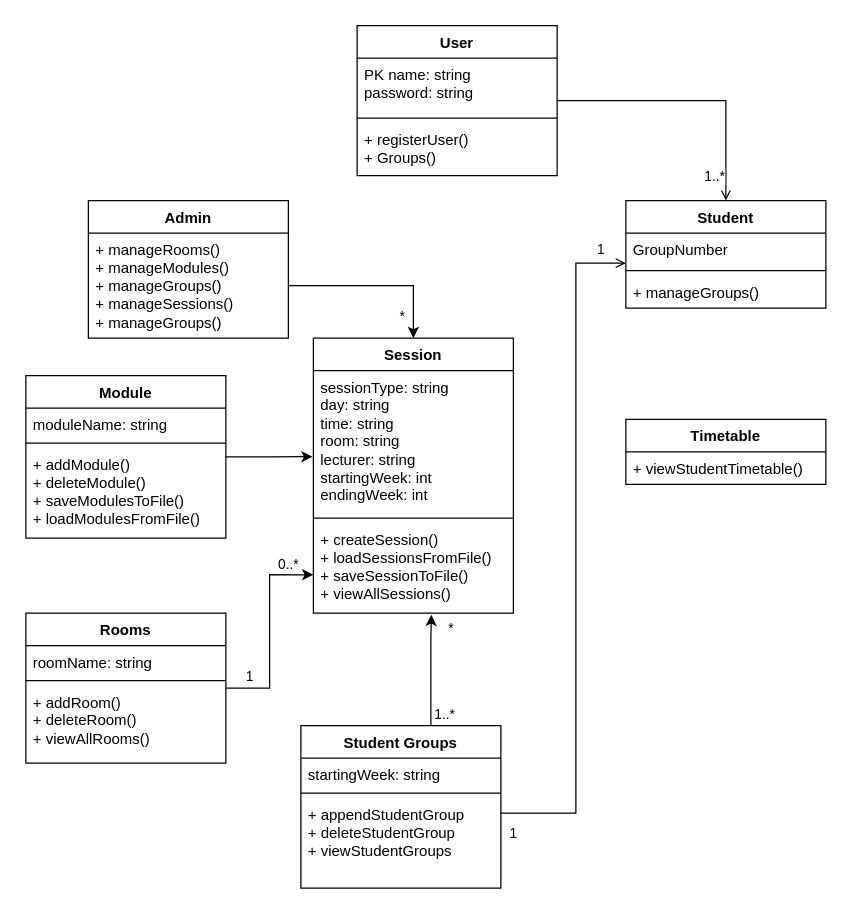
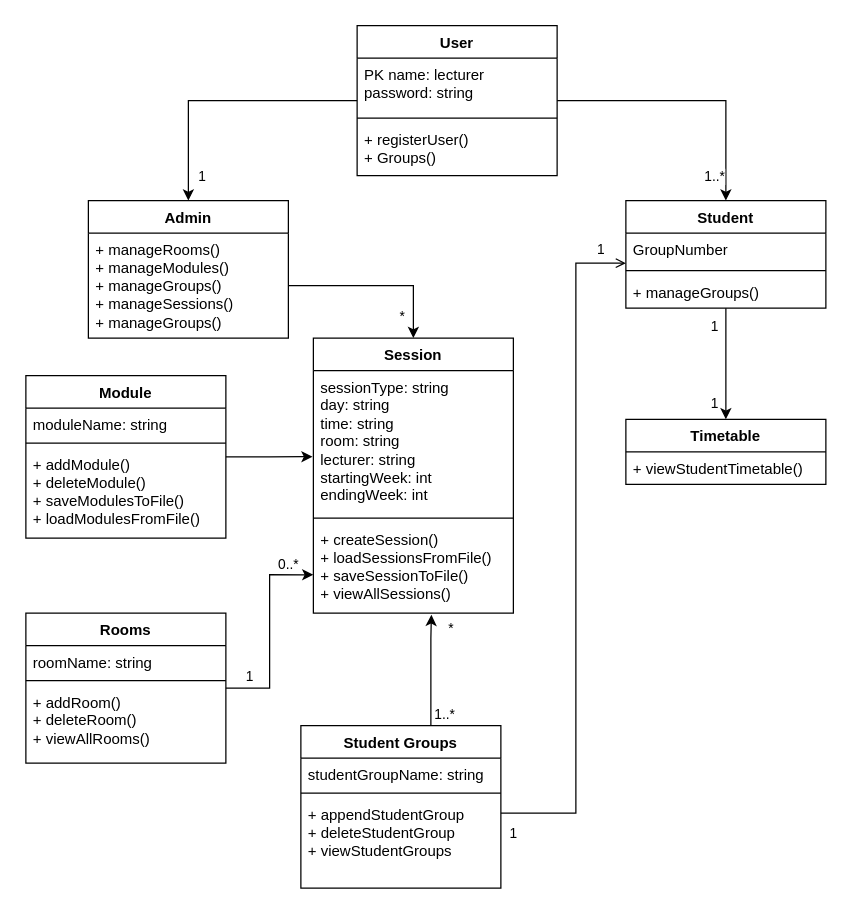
node "PK name: string password: string": label "PK name: string password: string" -> "PK name: lecturer password: string"
edge "User" -> "Admin": added, label "1"
edge "User" -> "Student": arrowhead open -> classic
edge "Student" -> "Timetable": added, labels "1", "1"
node "startingWeek: string": label "startingWeek: string" -> "studentGroupName: string"
